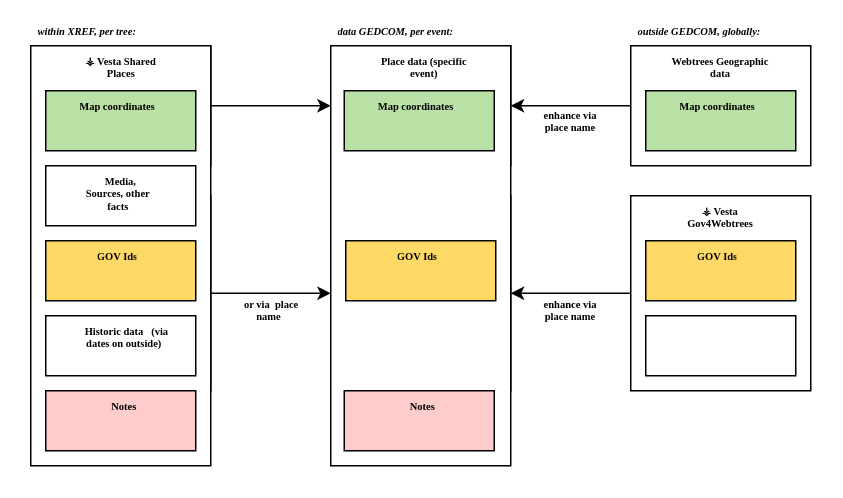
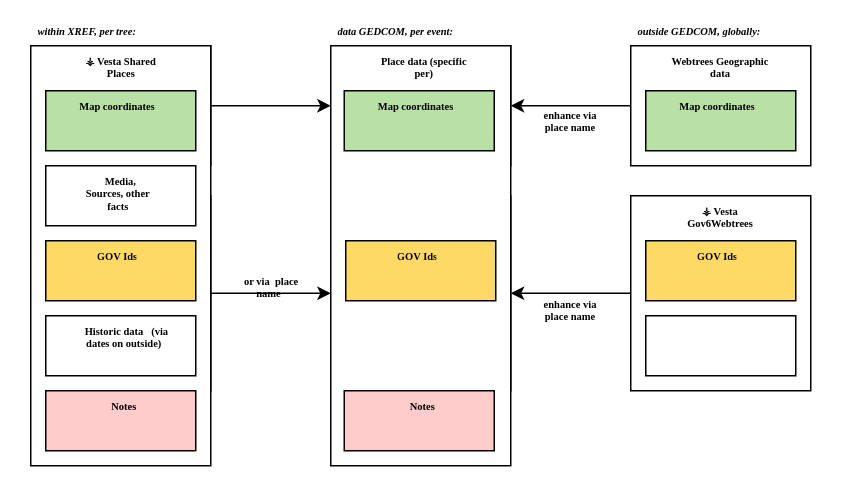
node "Place data (specific event)": label "Place data (specific event)" -> "Place data (specific per)"
node "⚶ Vesta Gov4Webtrees": label "⚶ Vesta Gov4Webtrees" -> "⚶ Vesta Gov6Webtrees"
node "or via place name": moved (270, 326) -> (270, 304)
